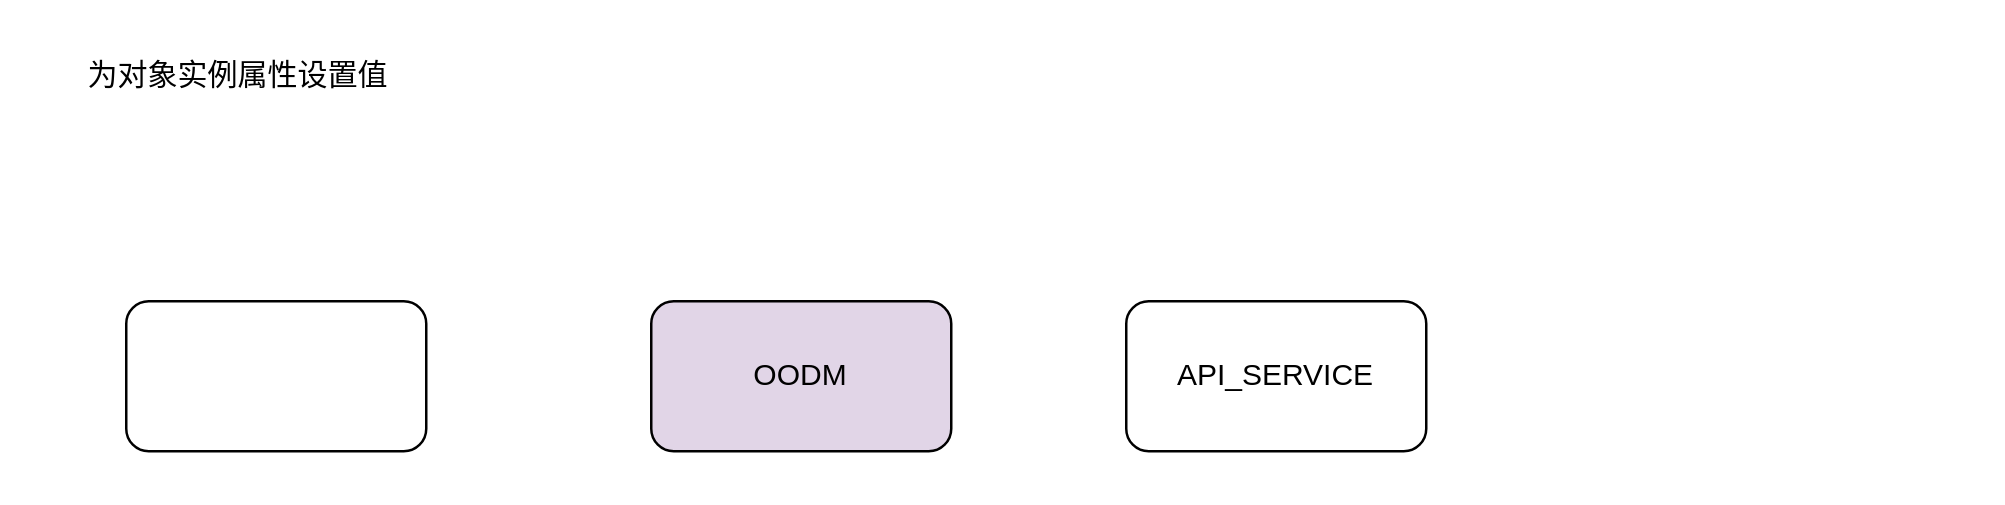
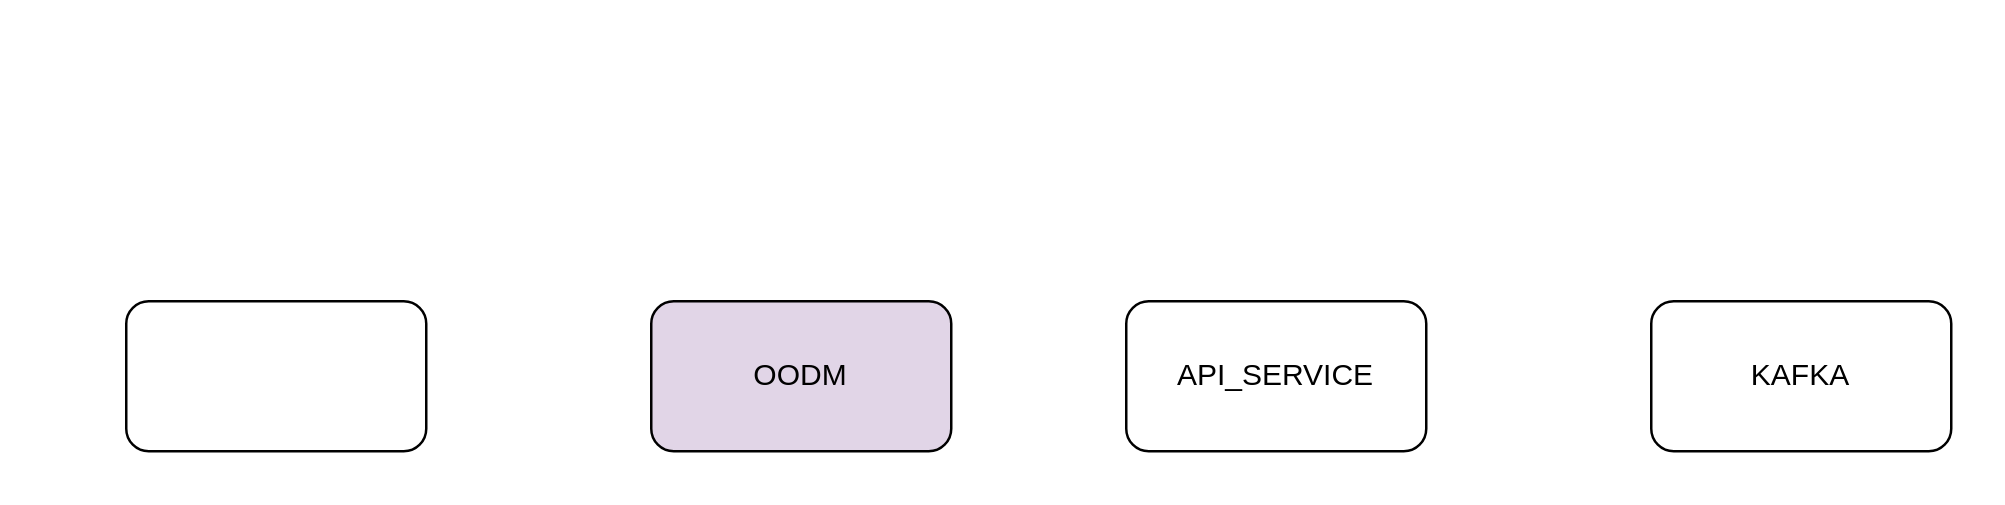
node "为对象实例属性设置值": removed
node "KAFKA": added
